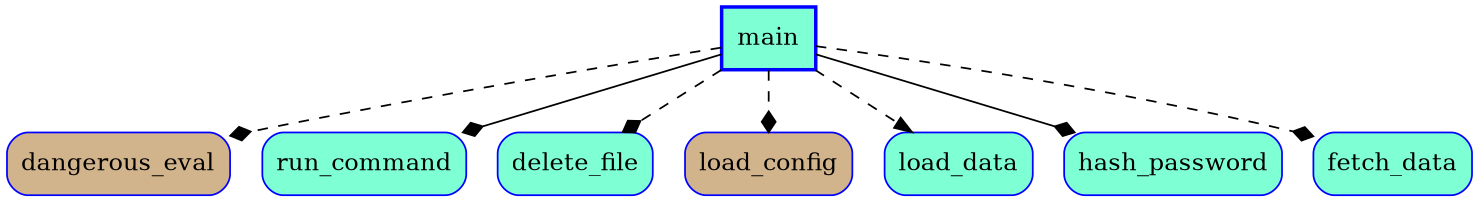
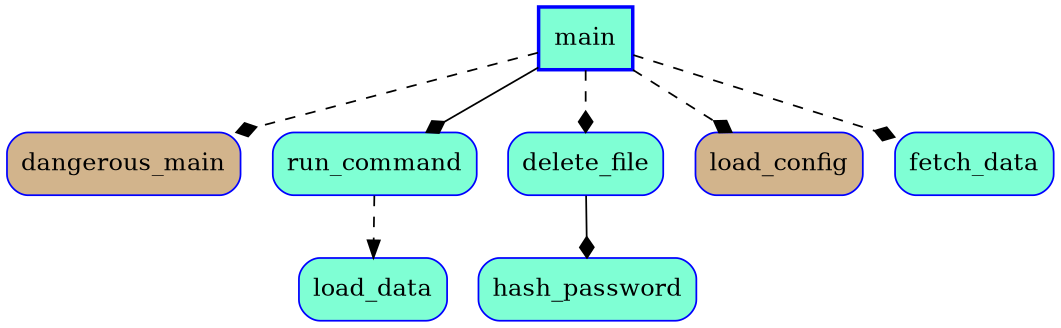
edge "main" -> "hash_password": now "delete_file" -> "hash_password"
edge "main" -> "load_data": now "run_command" -> "load_data"
node "dangerous_eval": label "dangerous_eval" -> "dangerous_main"
